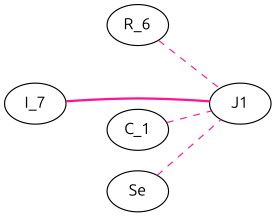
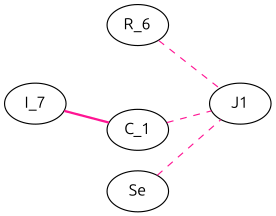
edge "I_7" -- "J1": now "I_7" -- "C_1"
